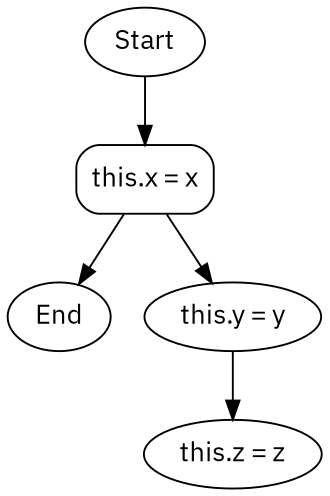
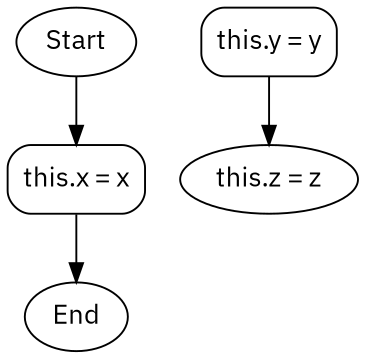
edge "this.x = x" -> "this.y = y": removed
node "this.y = y": shape ellipse -> box
